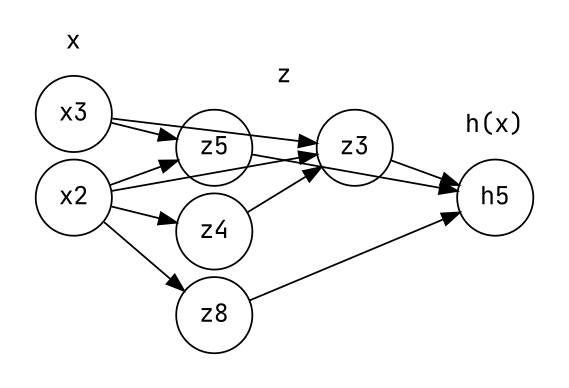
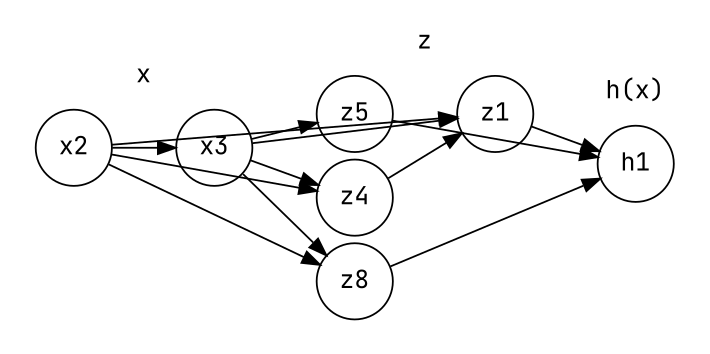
node "z3": label "z3" -> "z1"
edge "x3" -> "z4": added
edge "x2" -> "z5": now "x2" -> "x3"
node "h5": label "h5" -> "h1"
edge "x3" -> "z8": added
